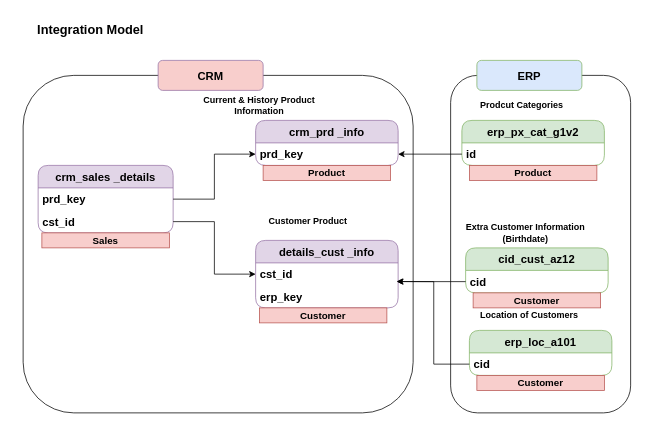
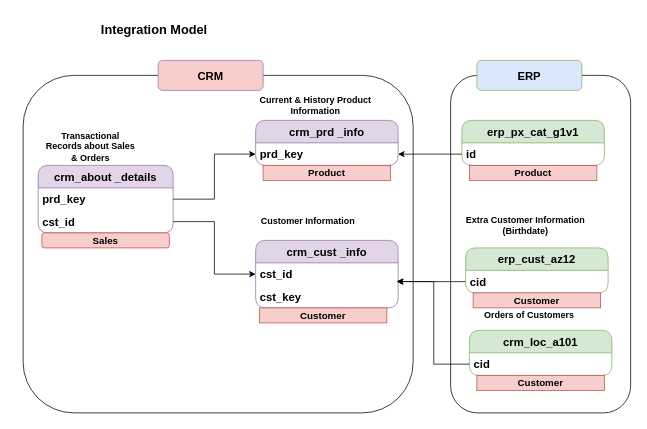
node "Integration Model": moved (90, 30) -> (154, 30)
node "Current & History Product Information": moved (259, 105) -> (315, 105)
node "Prodcut Categories": removed
node "erp_px_cat_g1v2": label "erp_px_cat_g1v2" -> "erp_px_cat_g1v1"
node "Transactional Records about Sales & Orders": added
node "crm_sales _details": label "crm_sales _details" -> "crm_about _details"
node "Customer Product": label "Customer Product" -> "Customer Information"
node "Extra Customer Information (Birthdate)": moved (525, 233) -> (525, 225)
node "Sales": shape rectangle -> rounded rectangle
node "details_cust _info": label "details_cust _info" -> "crm_cust _info"
node "cid_cust_az12": label "cid_cust_az12" -> "erp_cust_az12"
node "erp_key": label "erp_key" -> "cst_key"
node "Location of Customers": label "Location of Customers" -> "Orders of Customers"
node "erp_loc_a101": label "erp_loc_a101" -> "crm_loc_a101"
